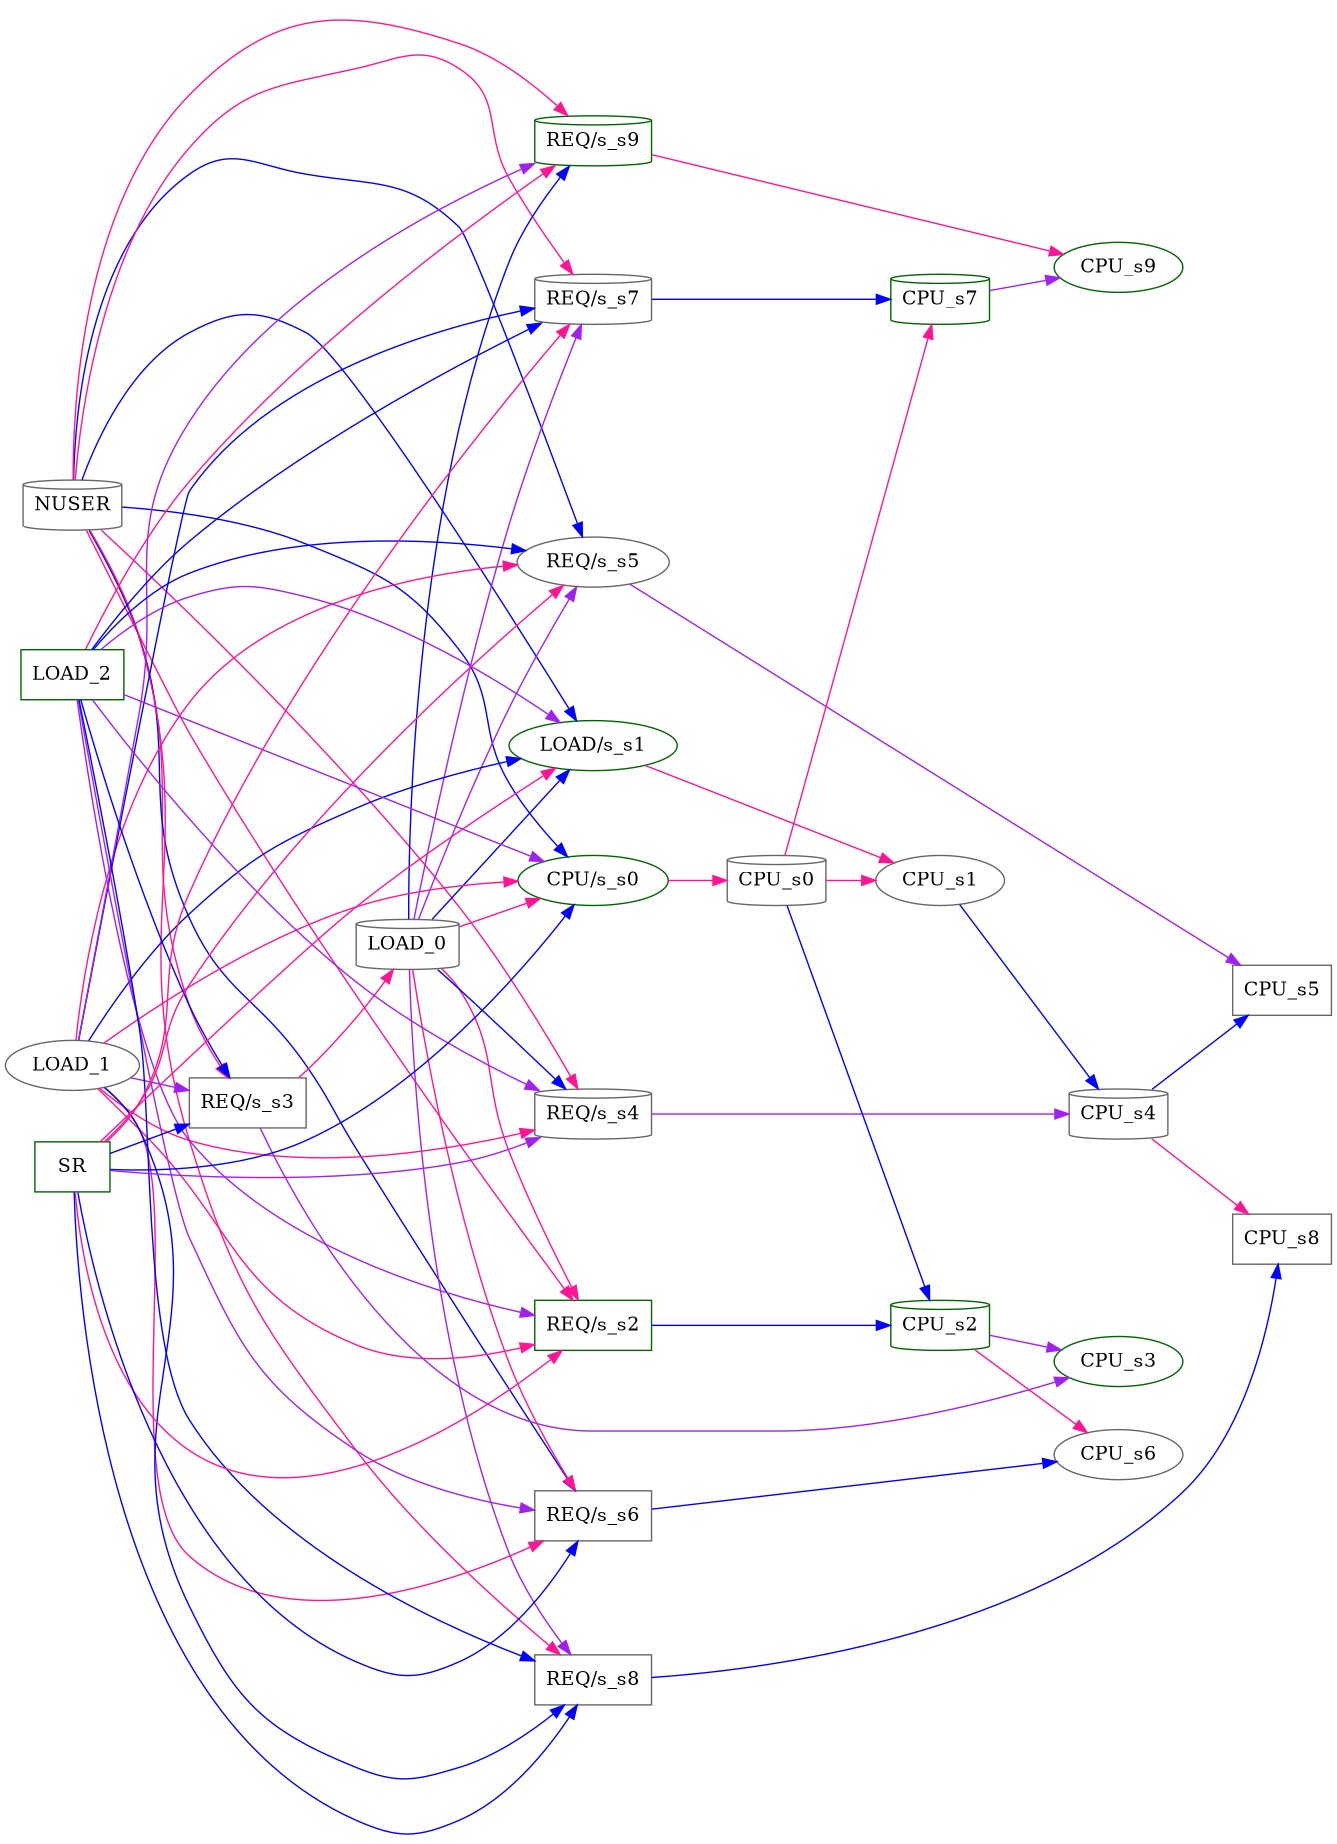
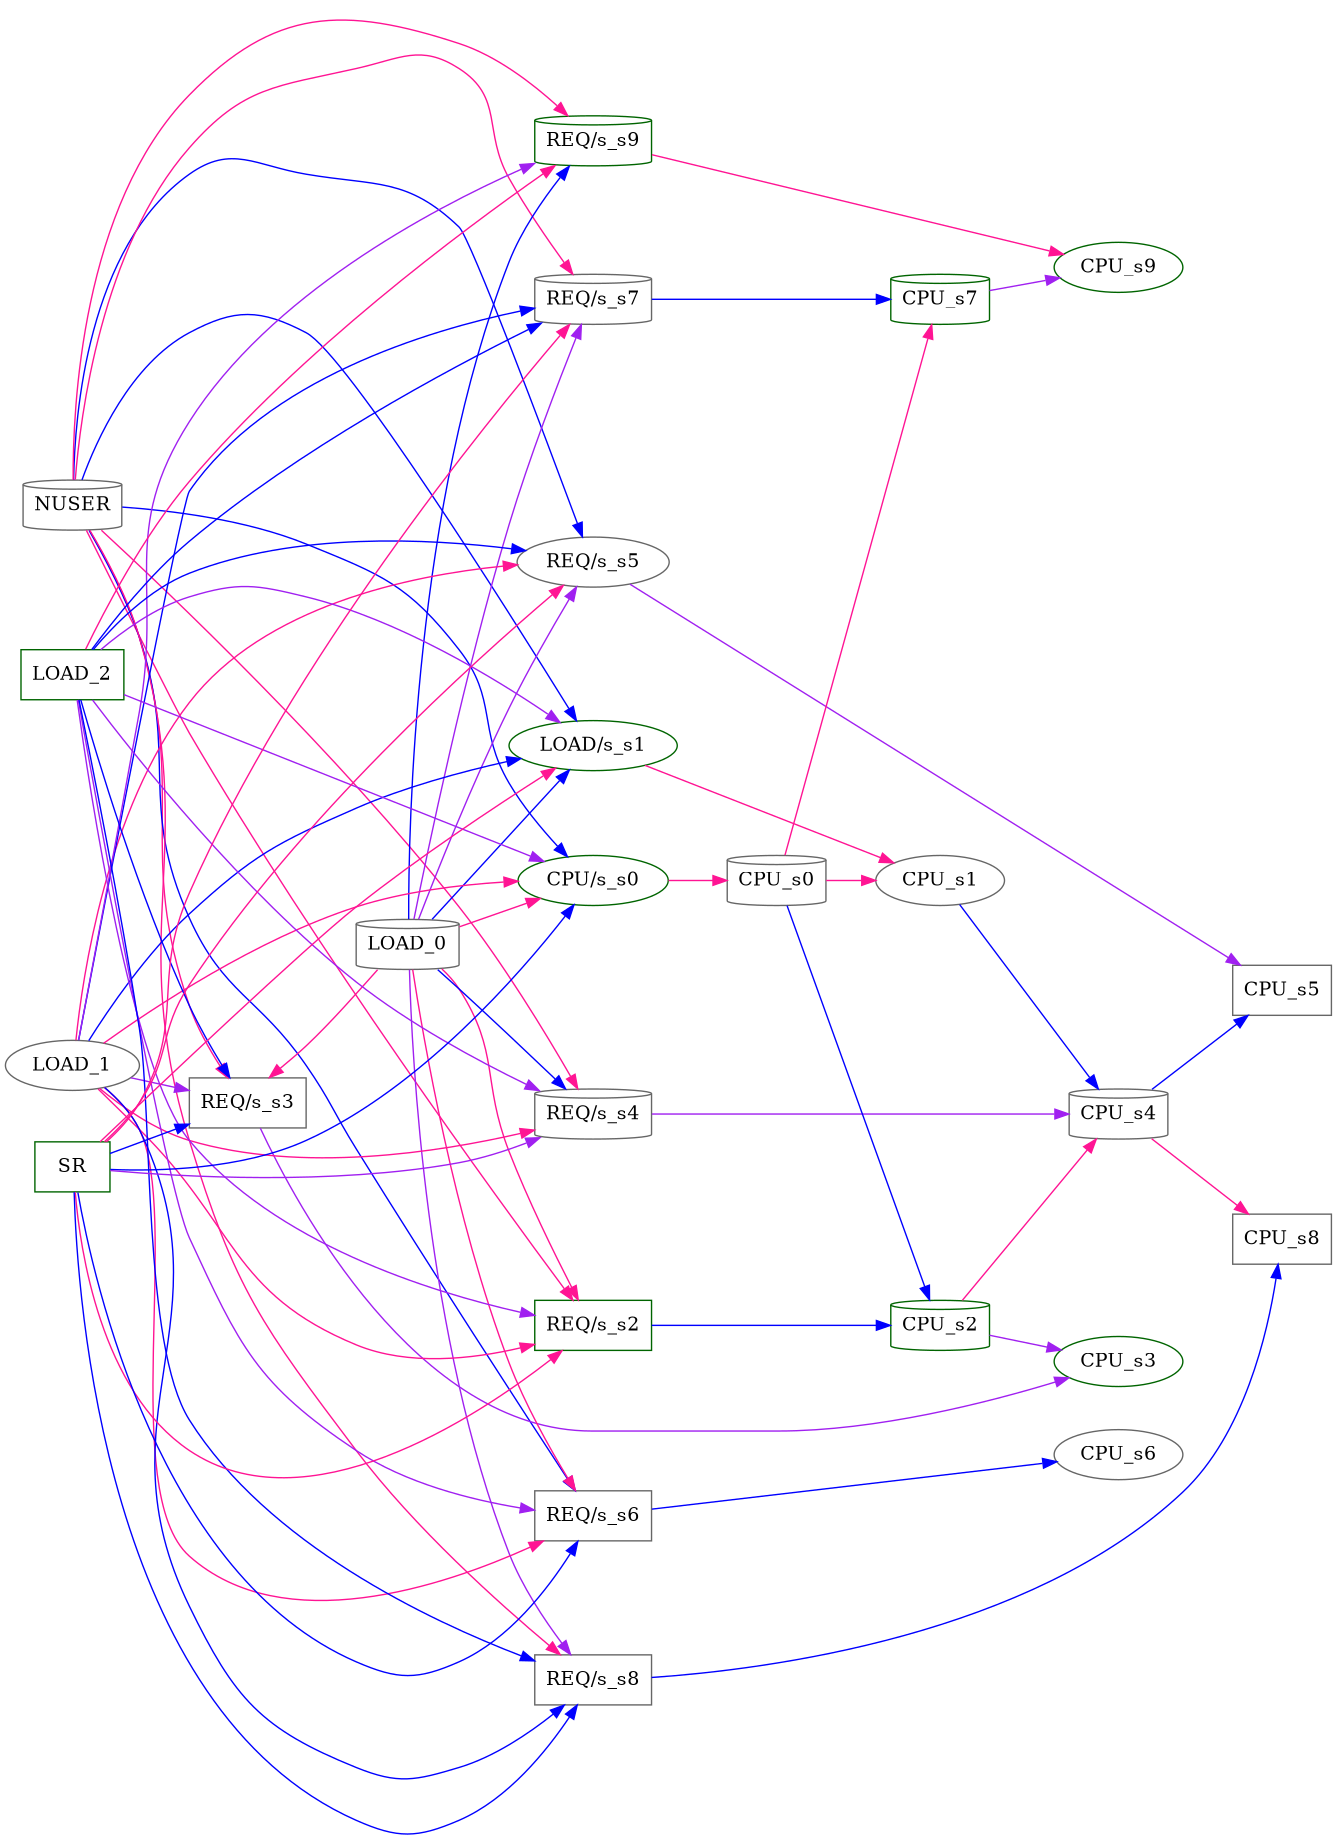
edge "REQ/s_s3" -> "LOAD_0": reversed
edge "CPU_s2" -> "CPU_s6": now "CPU_s2" -> "CPU_s4"
